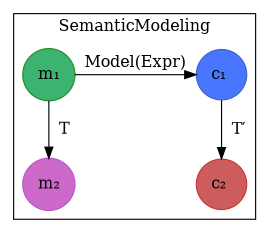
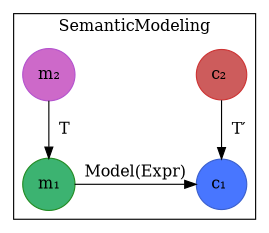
edge "m₁" -> "m₂": reversed
edge "c₁" -> "c₂": reversed
